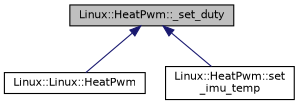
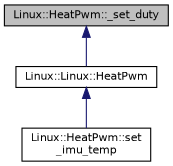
edge "Linux::HeatPwm::set _imu_temp" -> "Linux::HeatPwm::_set_duty": now "Linux::HeatPwm::set _imu_temp" -> "Linux::Linux::HeatPwm"
